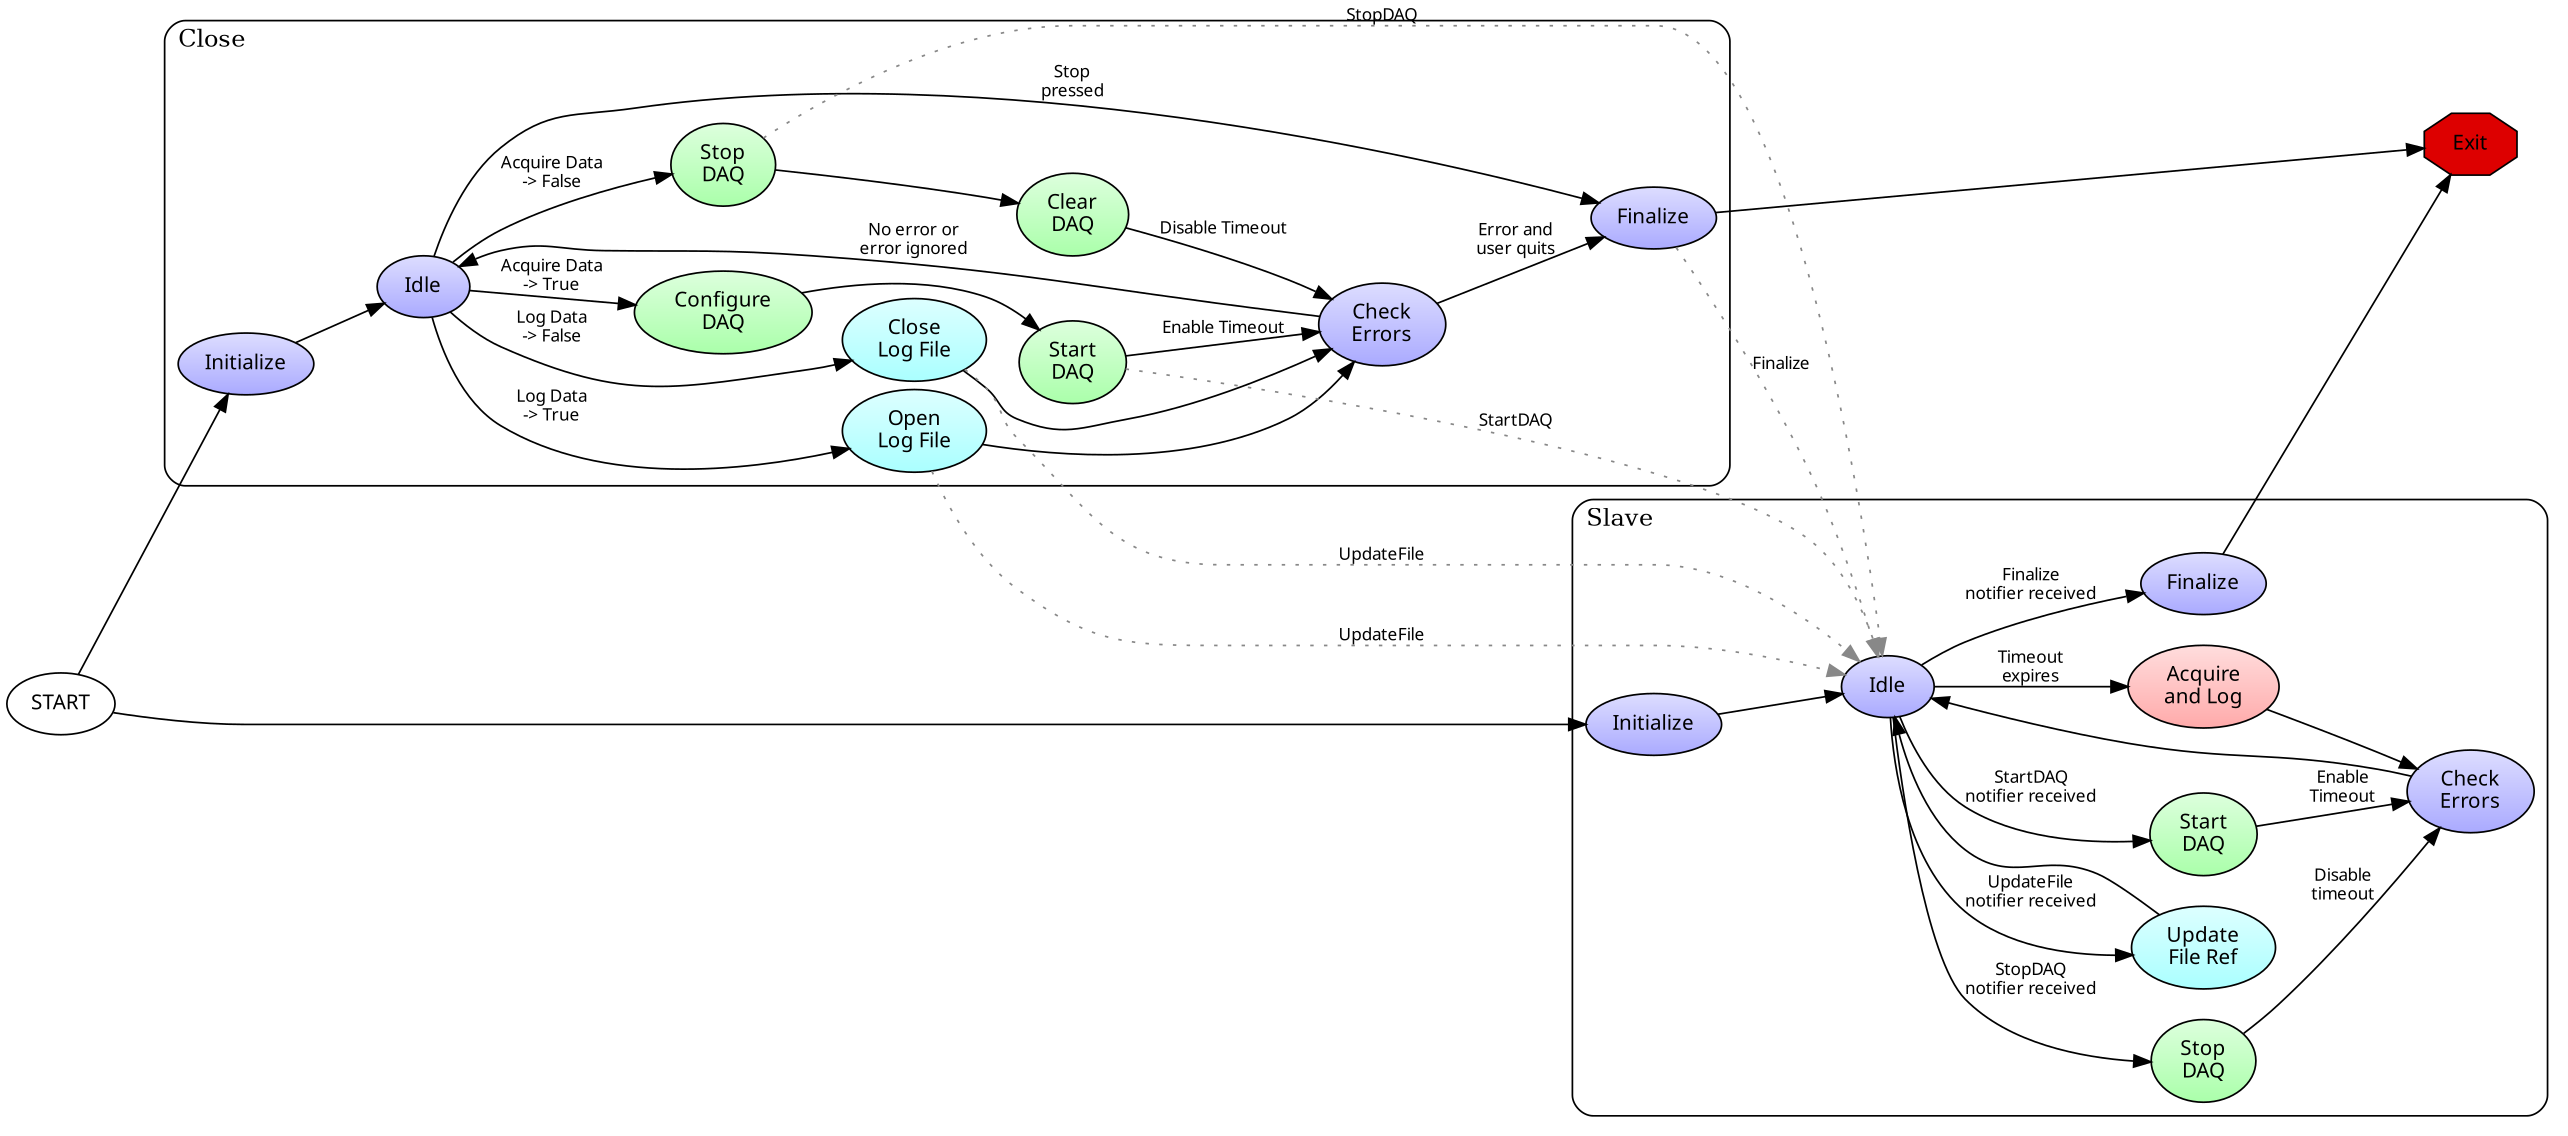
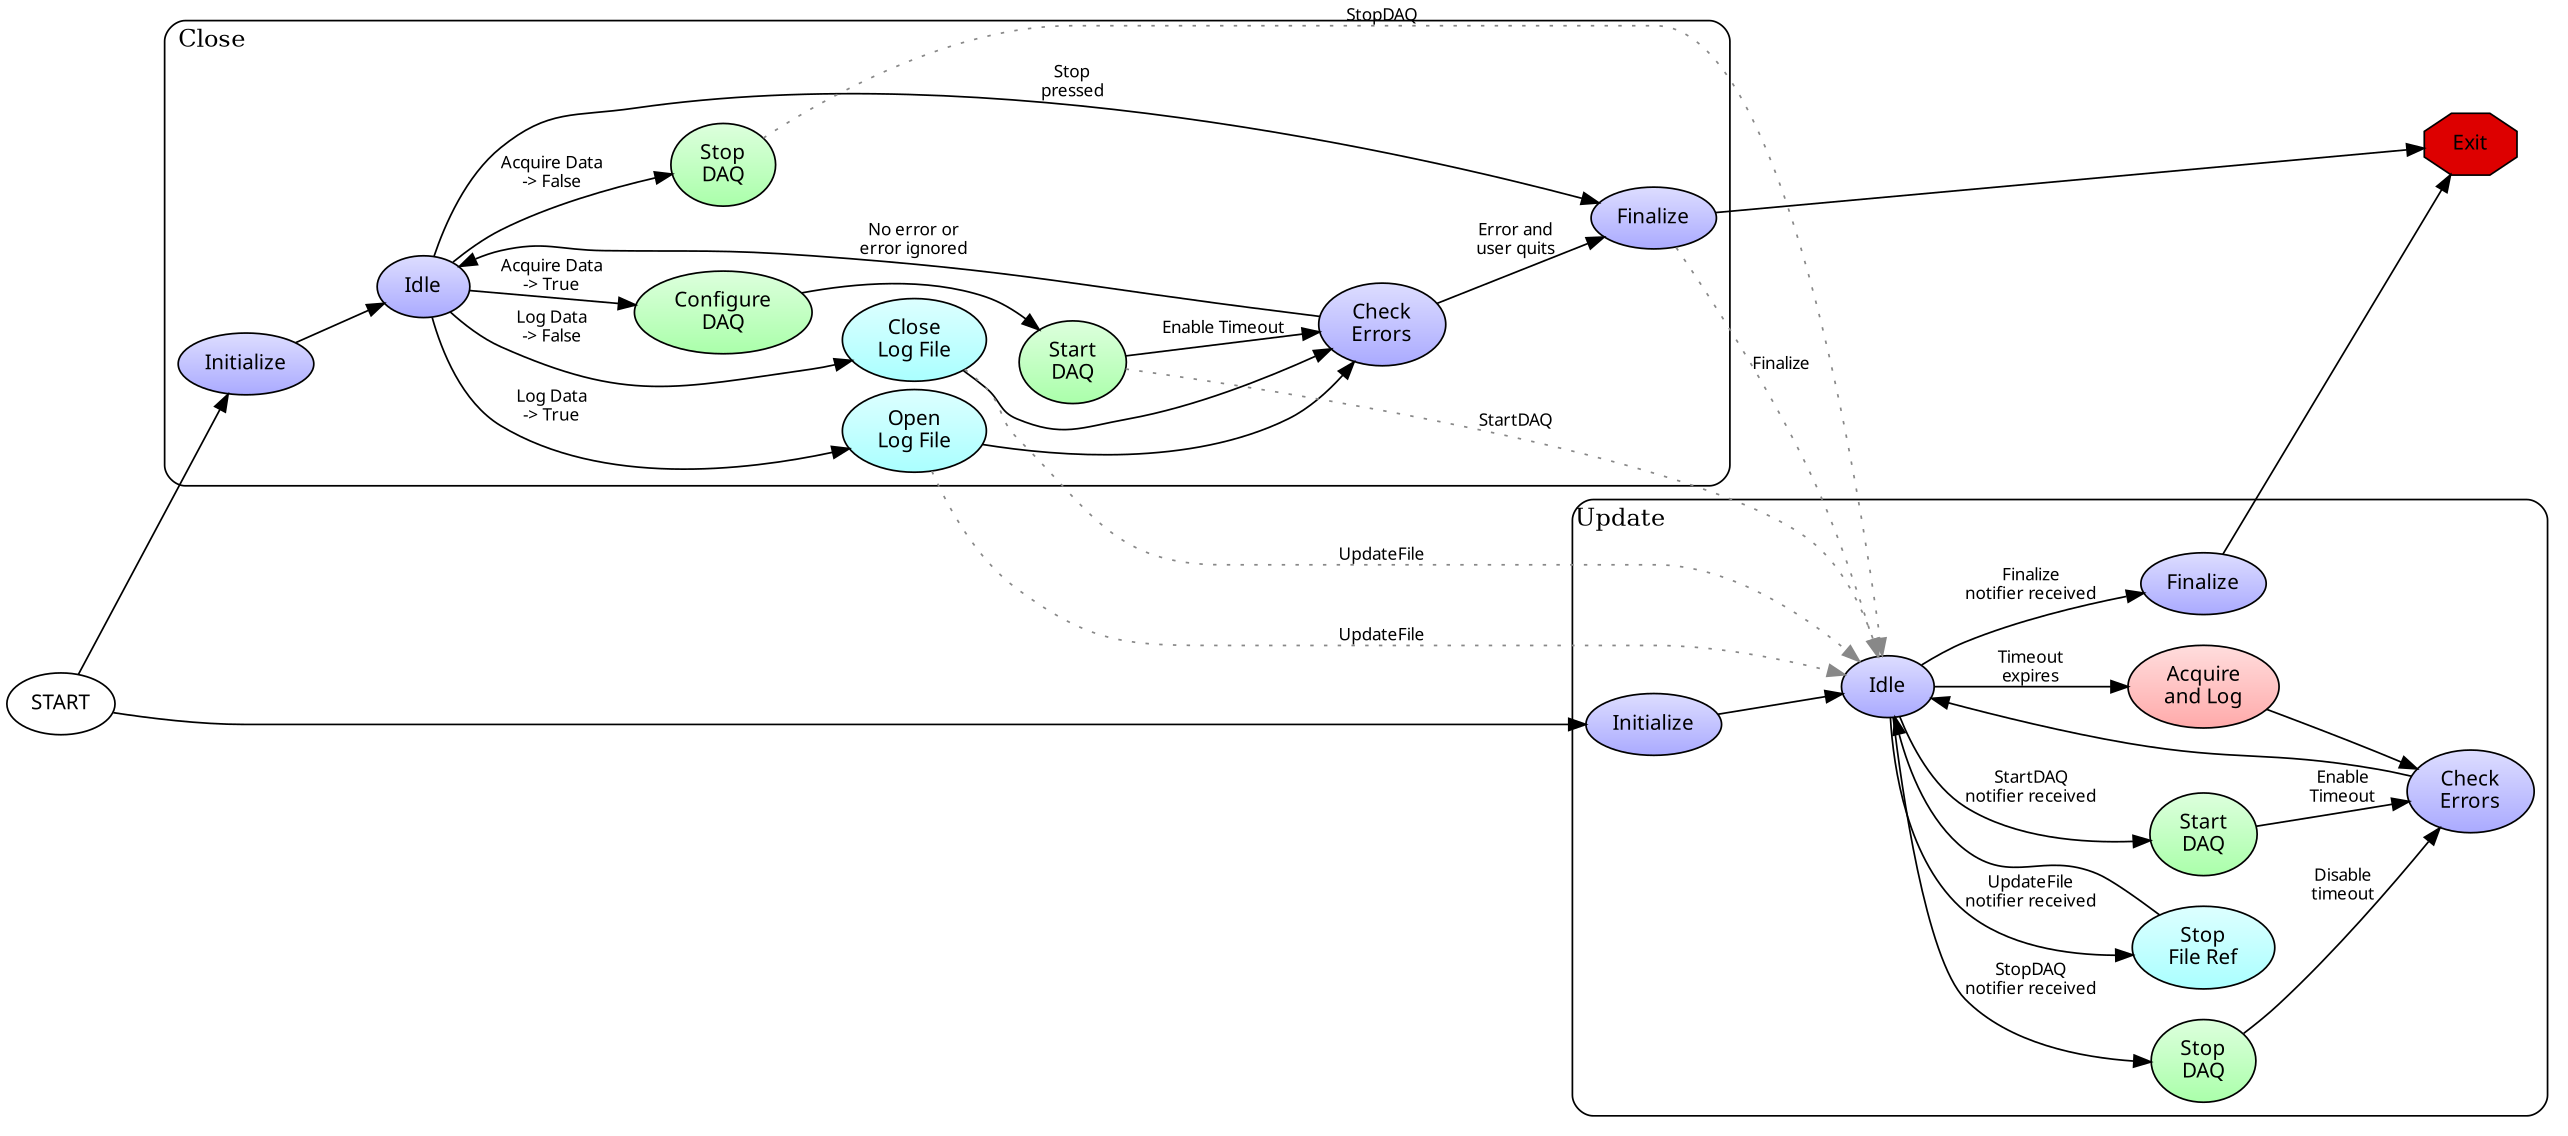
node "Clear DAQ": removed
cluster "Slave": label "Slave" -> "Update"
node "Update File Ref": label "Update File Ref" -> "Stop File Ref"
